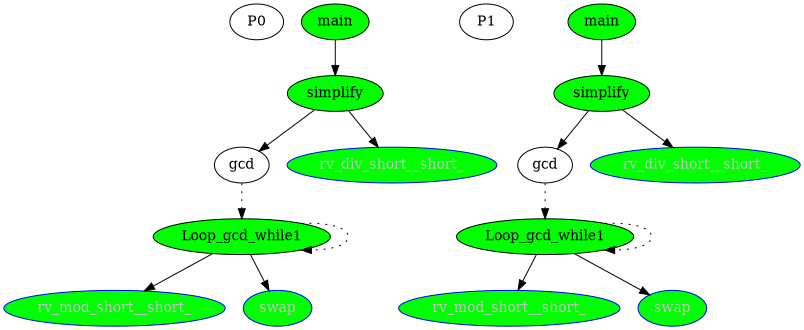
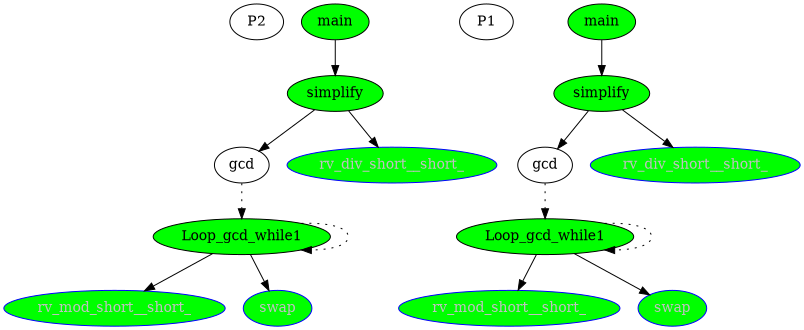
node "P0": label "P0" -> "P2"
